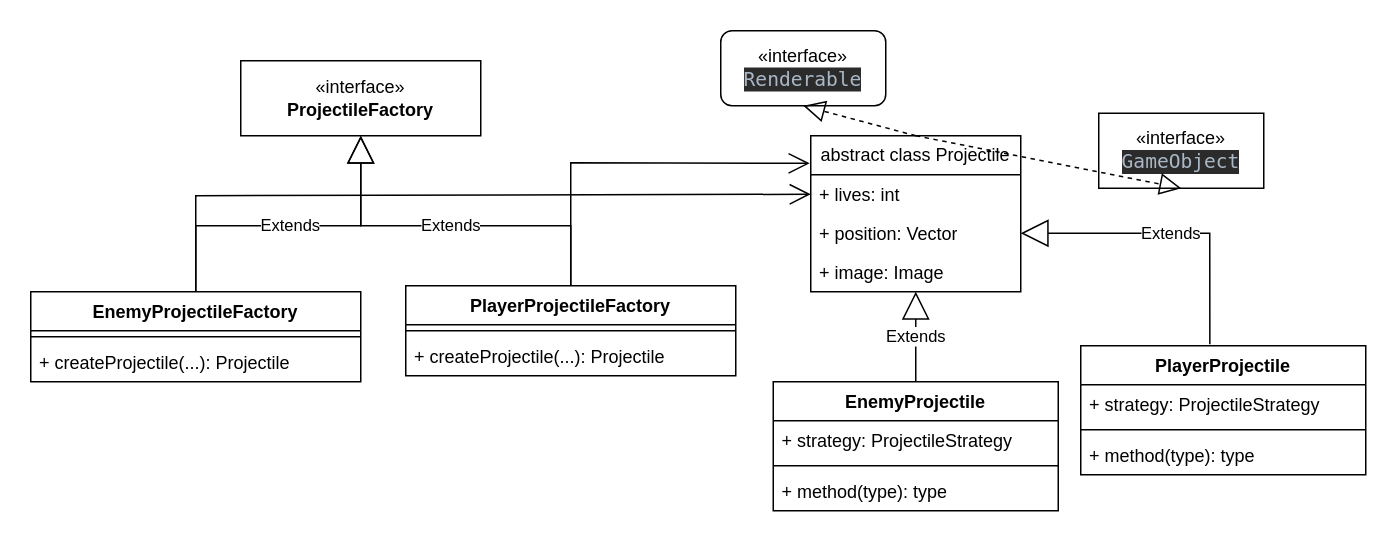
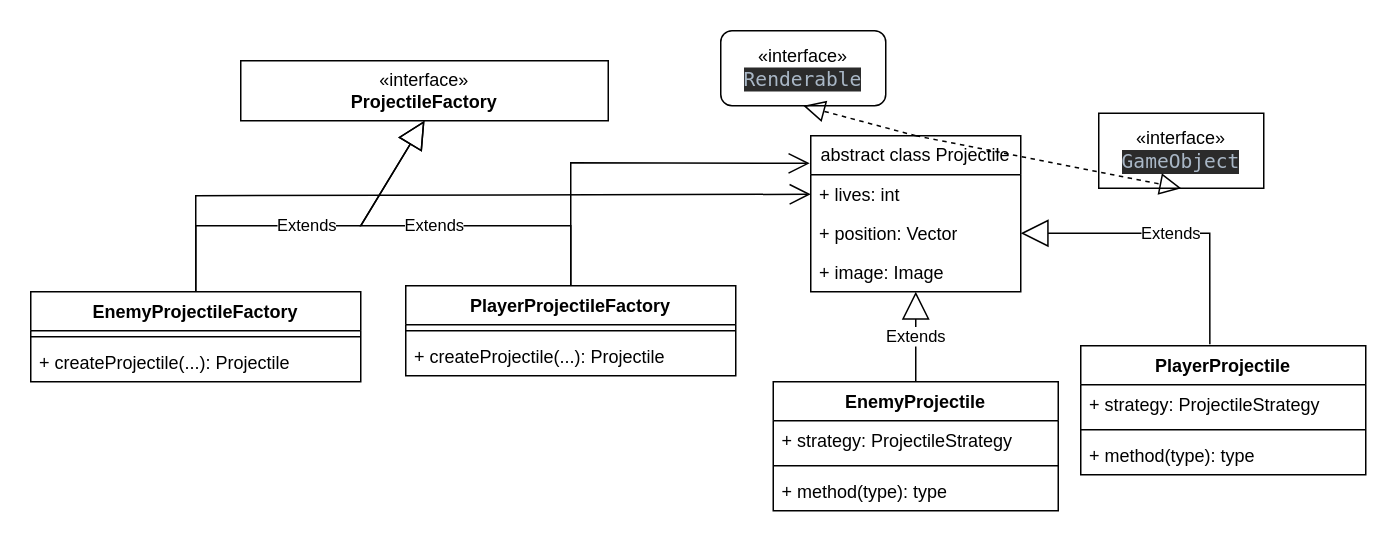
node "«interface» ProjectileFactory": size 240x75 -> 368x60
